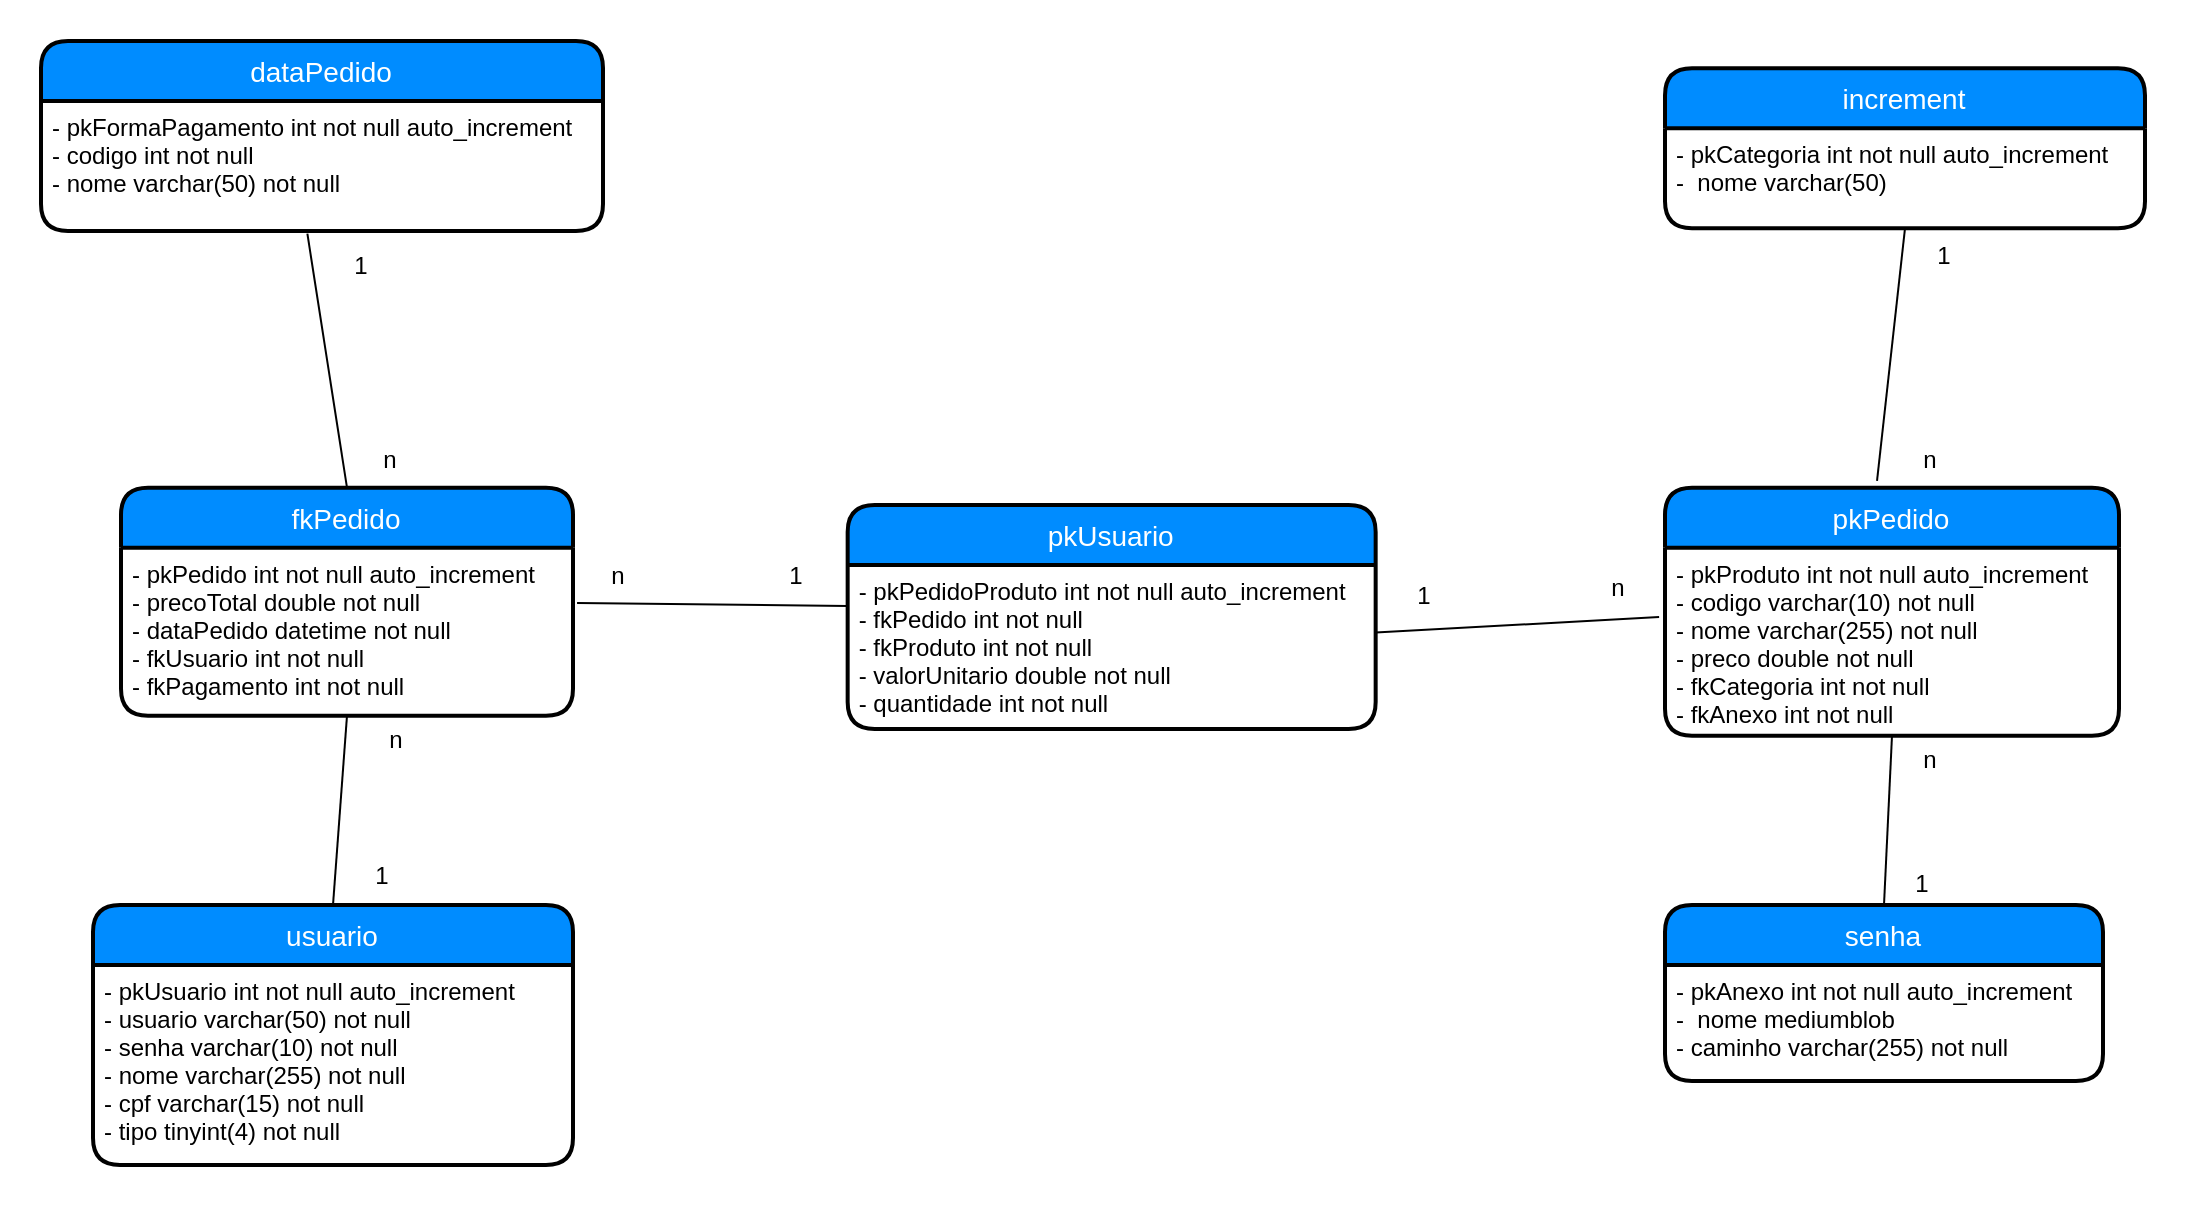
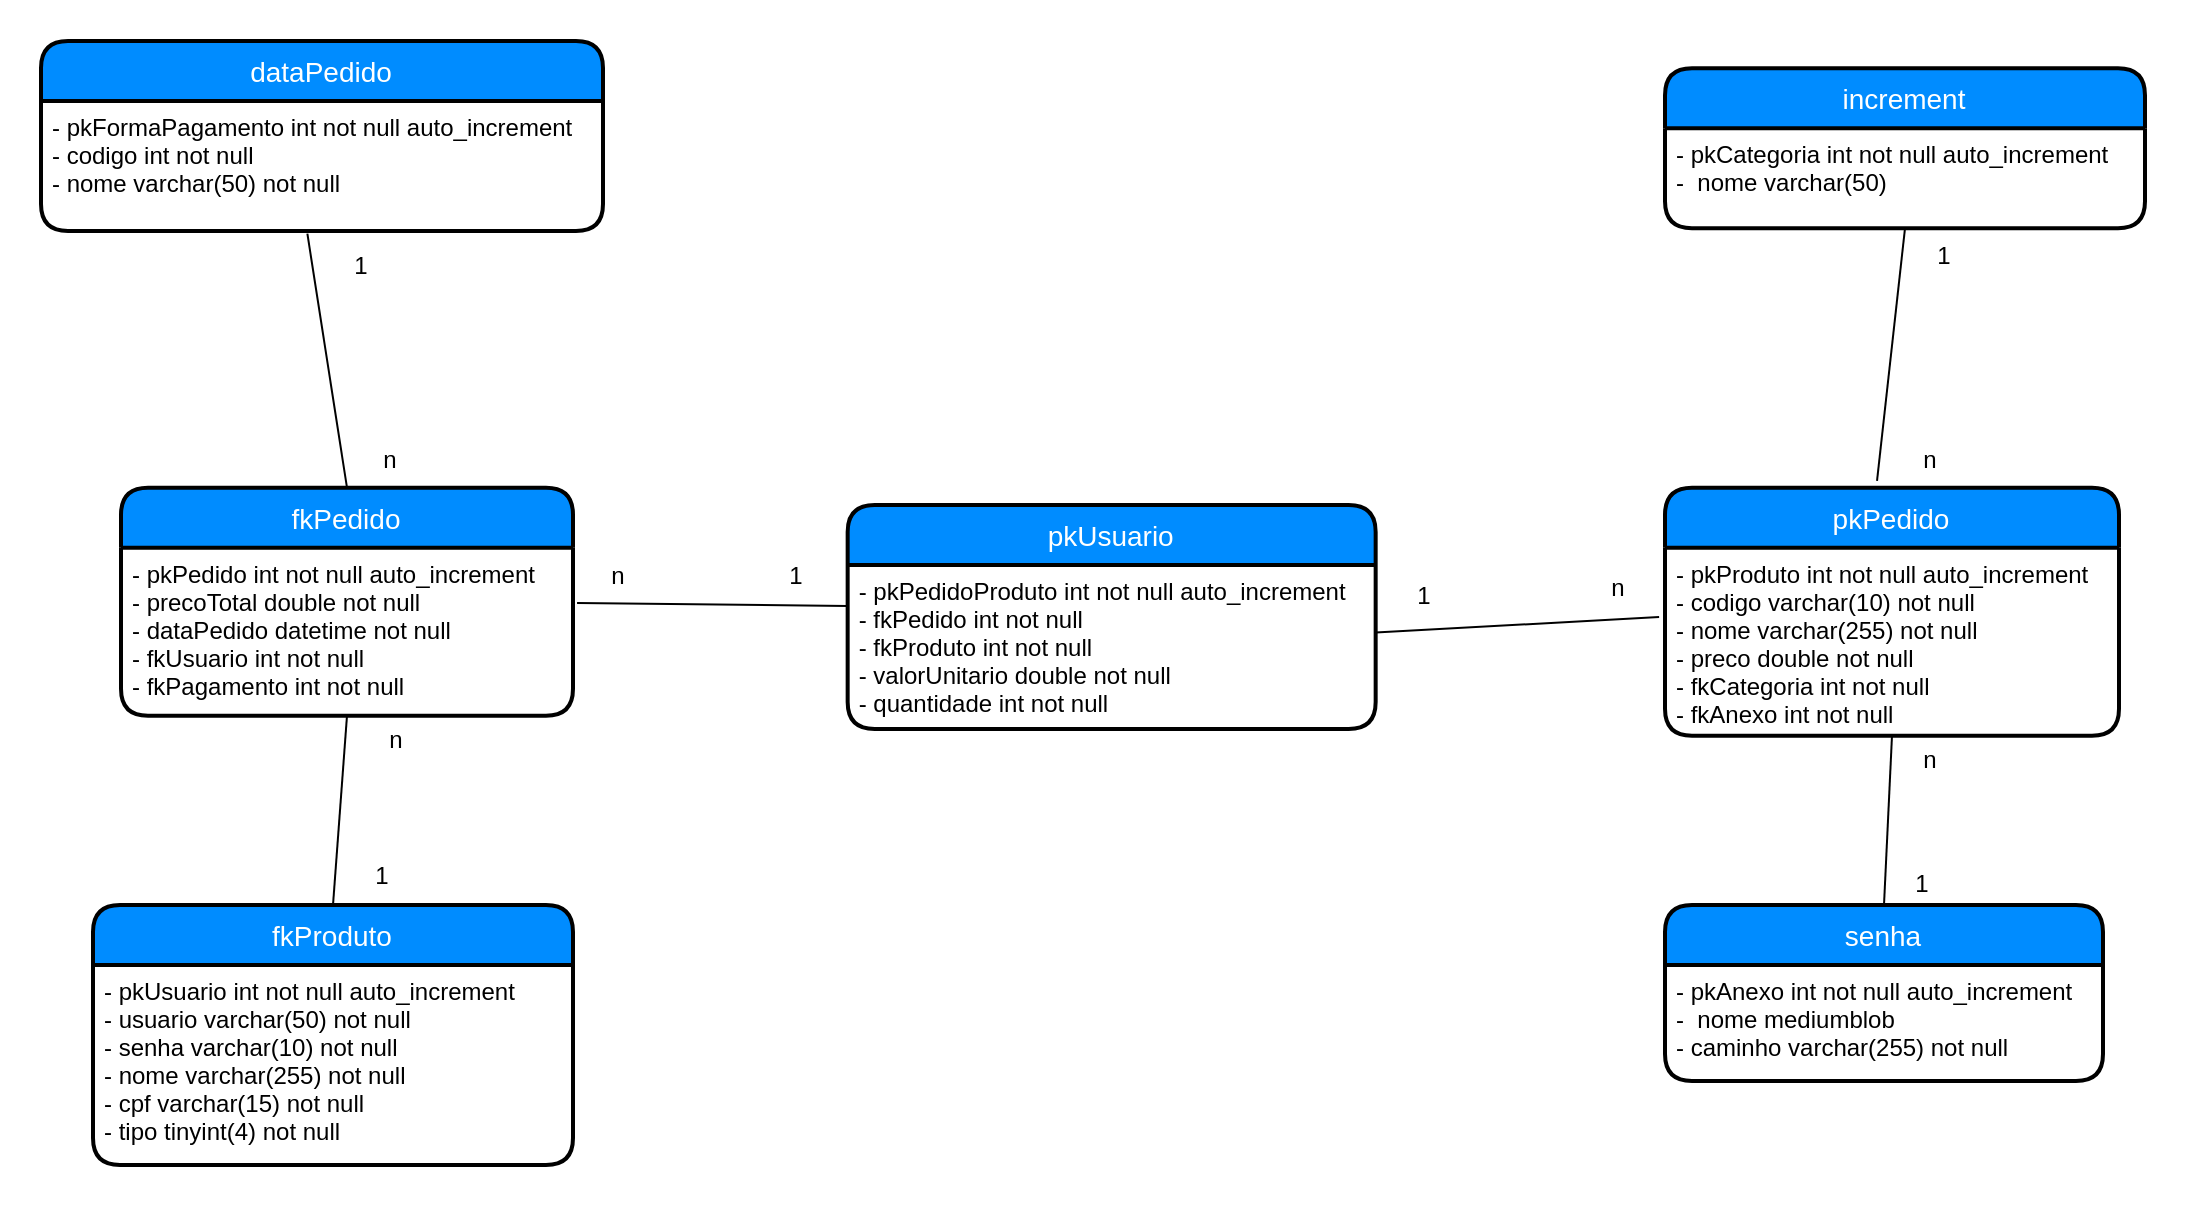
node "usuario": label "usuario" -> "fkProduto"
